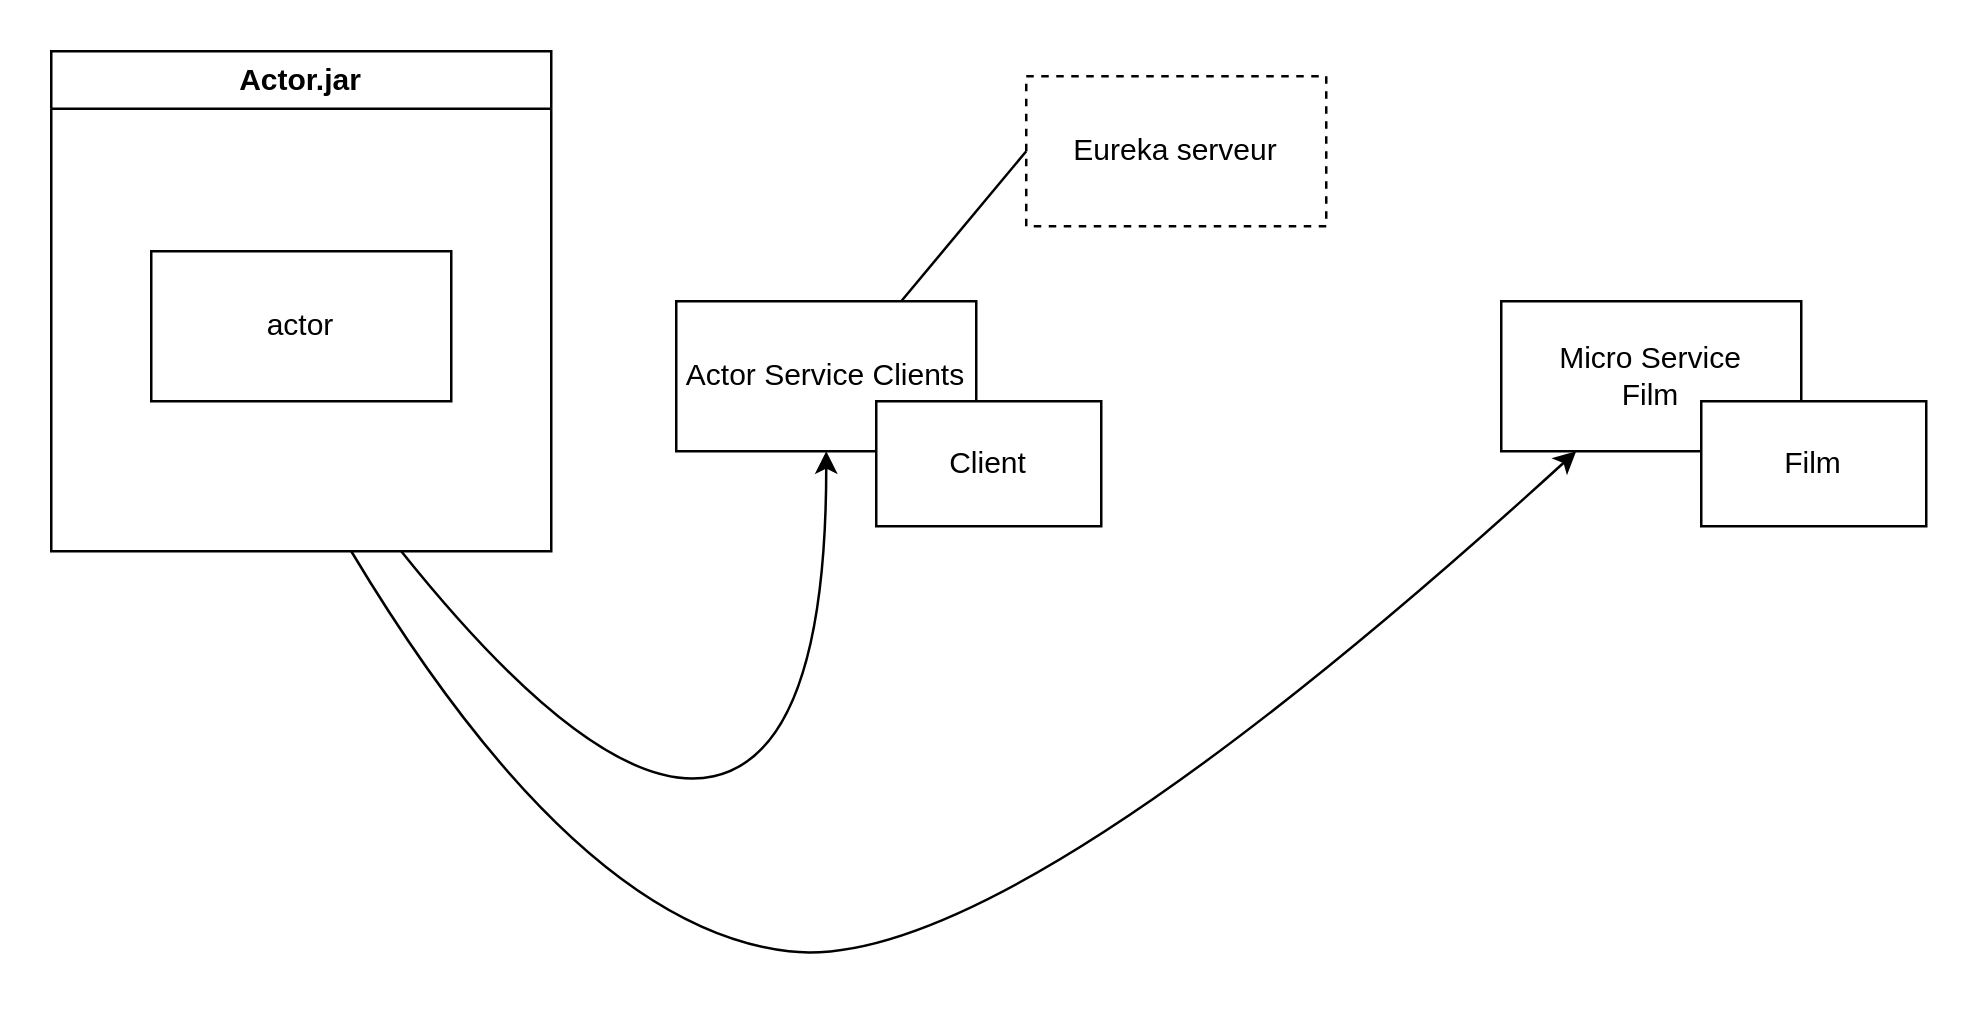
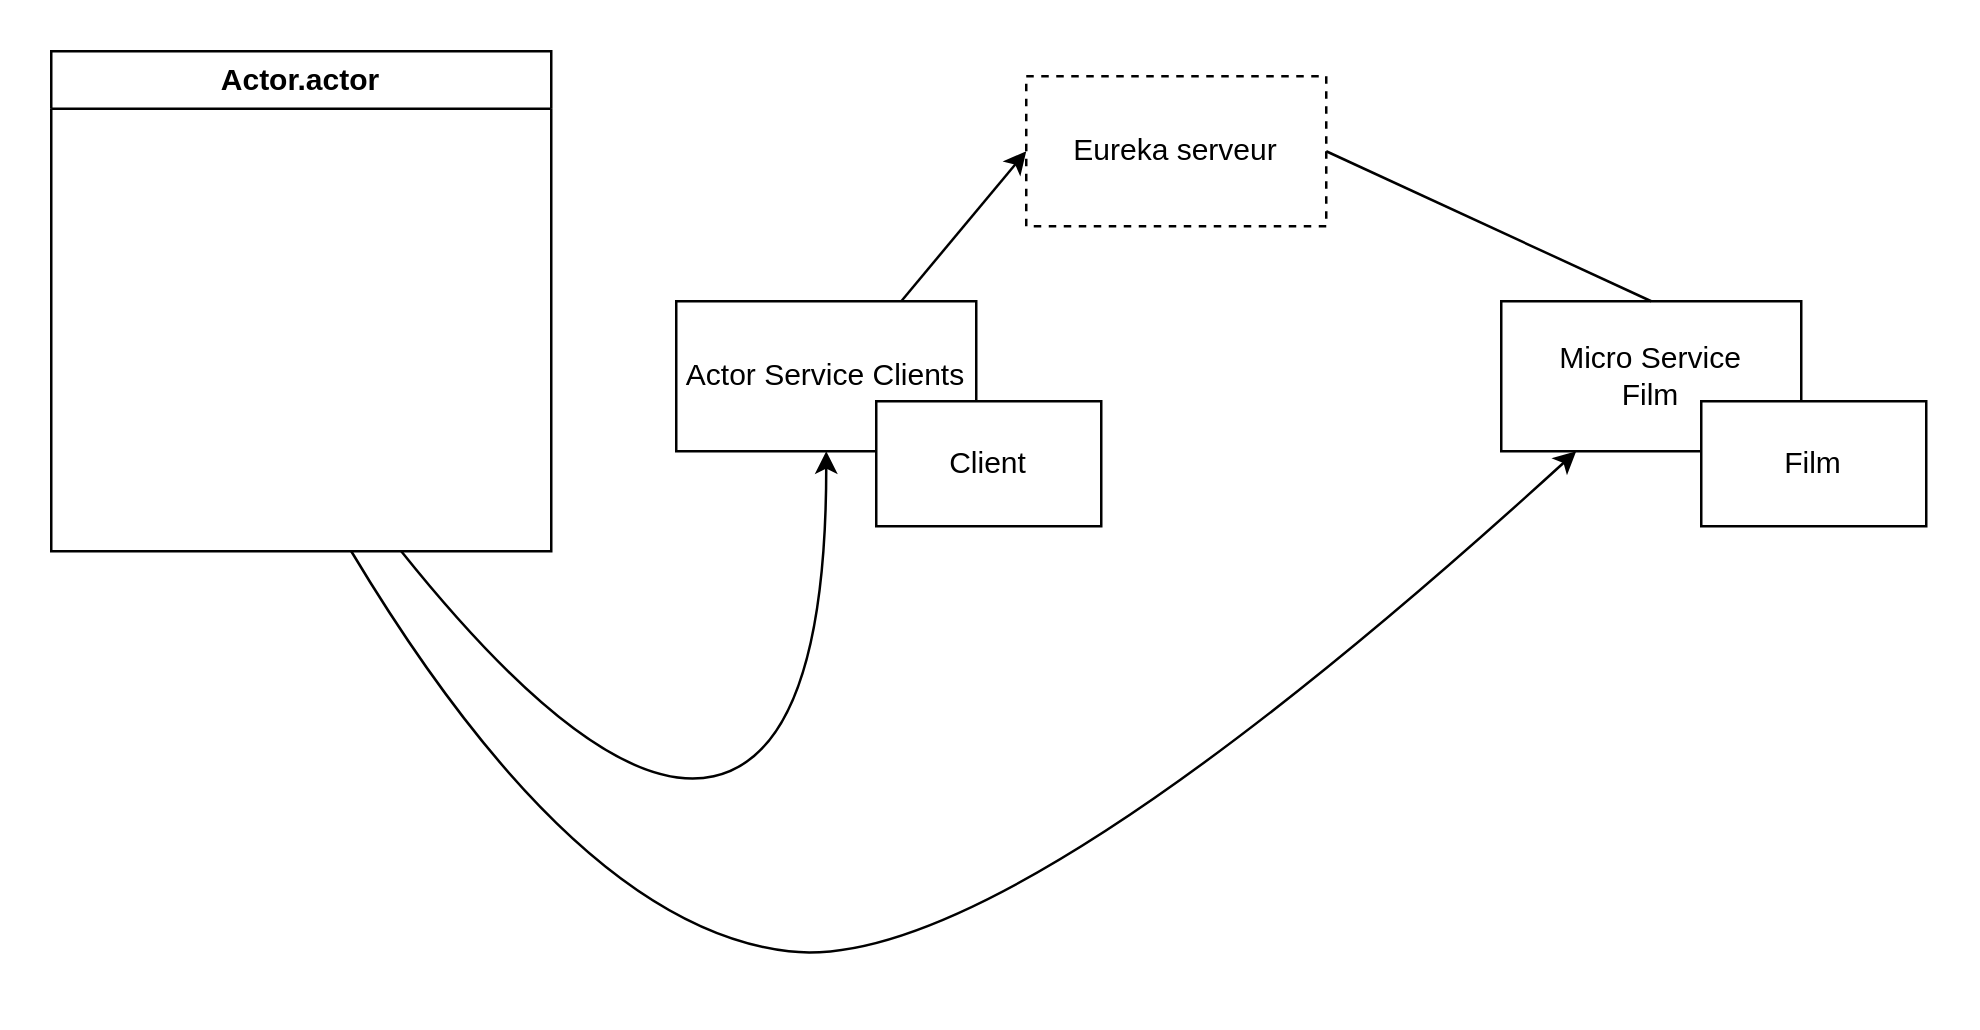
node "Actor.jar": label "Actor.jar" -> "Actor.actor"
edge "Eureka serveur" -- "Actor Service Clients": arrowhead none -> classic
edge "Eureka serveur" -- "Micro Service Film": added
node "actor": removed
